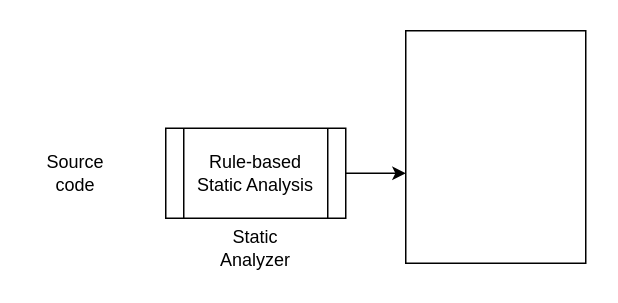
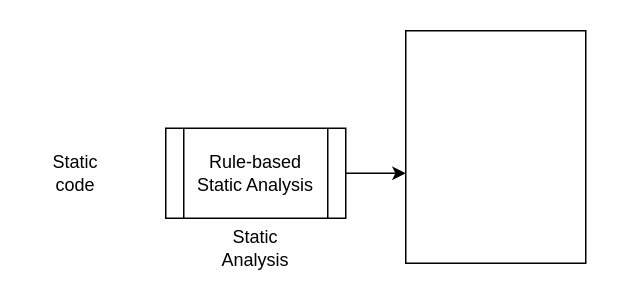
node "Source code": label "Source code" -> "Static code"
node "Static Analyzer": label "Static Analyzer" -> "Static Analysis"
